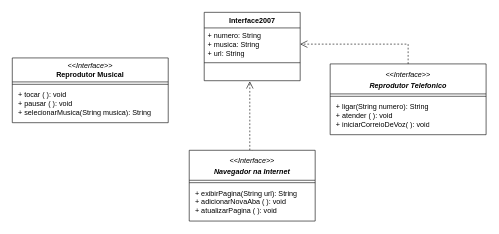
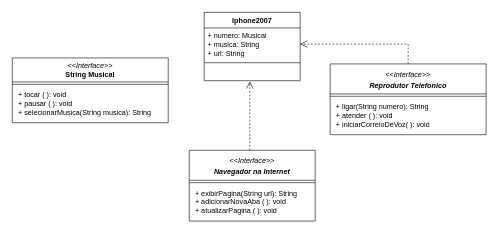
node "Interface2007": label "Interface2007" -> "Iphone2007"
node "+ numero: String + musica: String + url: String": label "+ numero: String + musica: String + url: String" -> "+ numero: Musical + musica: String + url: String"
node "<<Interface>>Reprodutor Musical": label "<<Interface>>Reprodutor Musical" -> "<<Interface>>String Musical"
